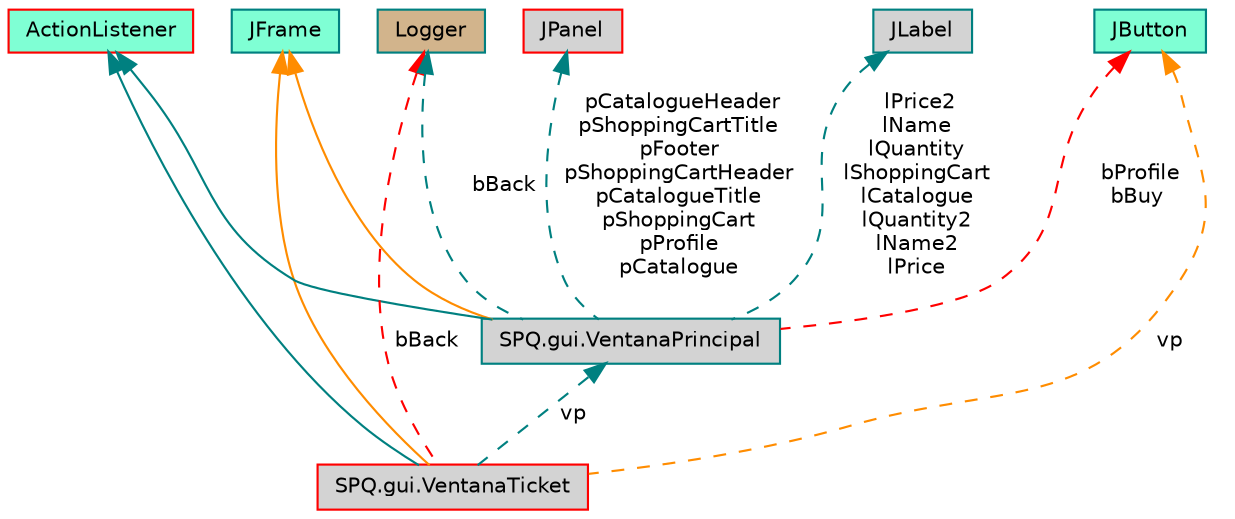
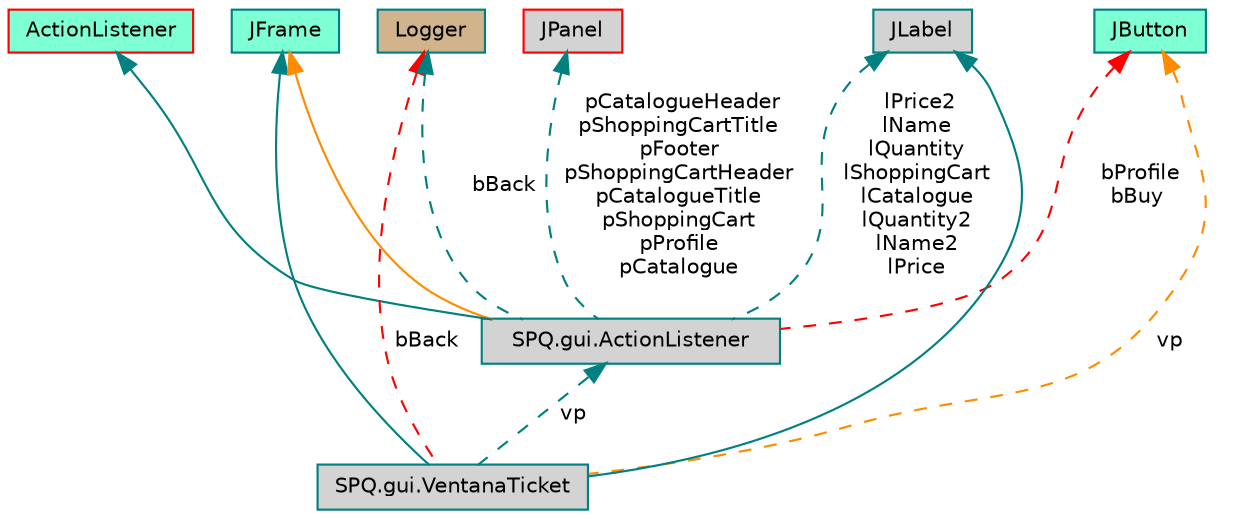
edge "SPQ.gui.VentanaTicket" -> "ActionListener": now "SPQ.gui.VentanaTicket" -> "JLabel"
edge "SPQ.gui.VentanaTicket" -> "JFrame": color darkorange -> teal
node "SPQ.gui.VentanaPrincipal": label "SPQ.gui.VentanaPrincipal" -> "SPQ.gui.ActionListener"
node "SPQ.gui.VentanaTicket": color red -> teal
